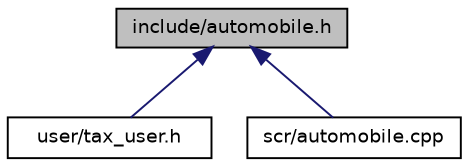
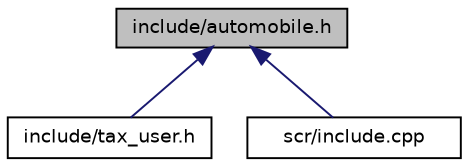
node "user/tax_user.h": label "user/tax_user.h" -> "include/tax_user.h"
node "scr/automobile.cpp": label "scr/automobile.cpp" -> "scr/include.cpp"
